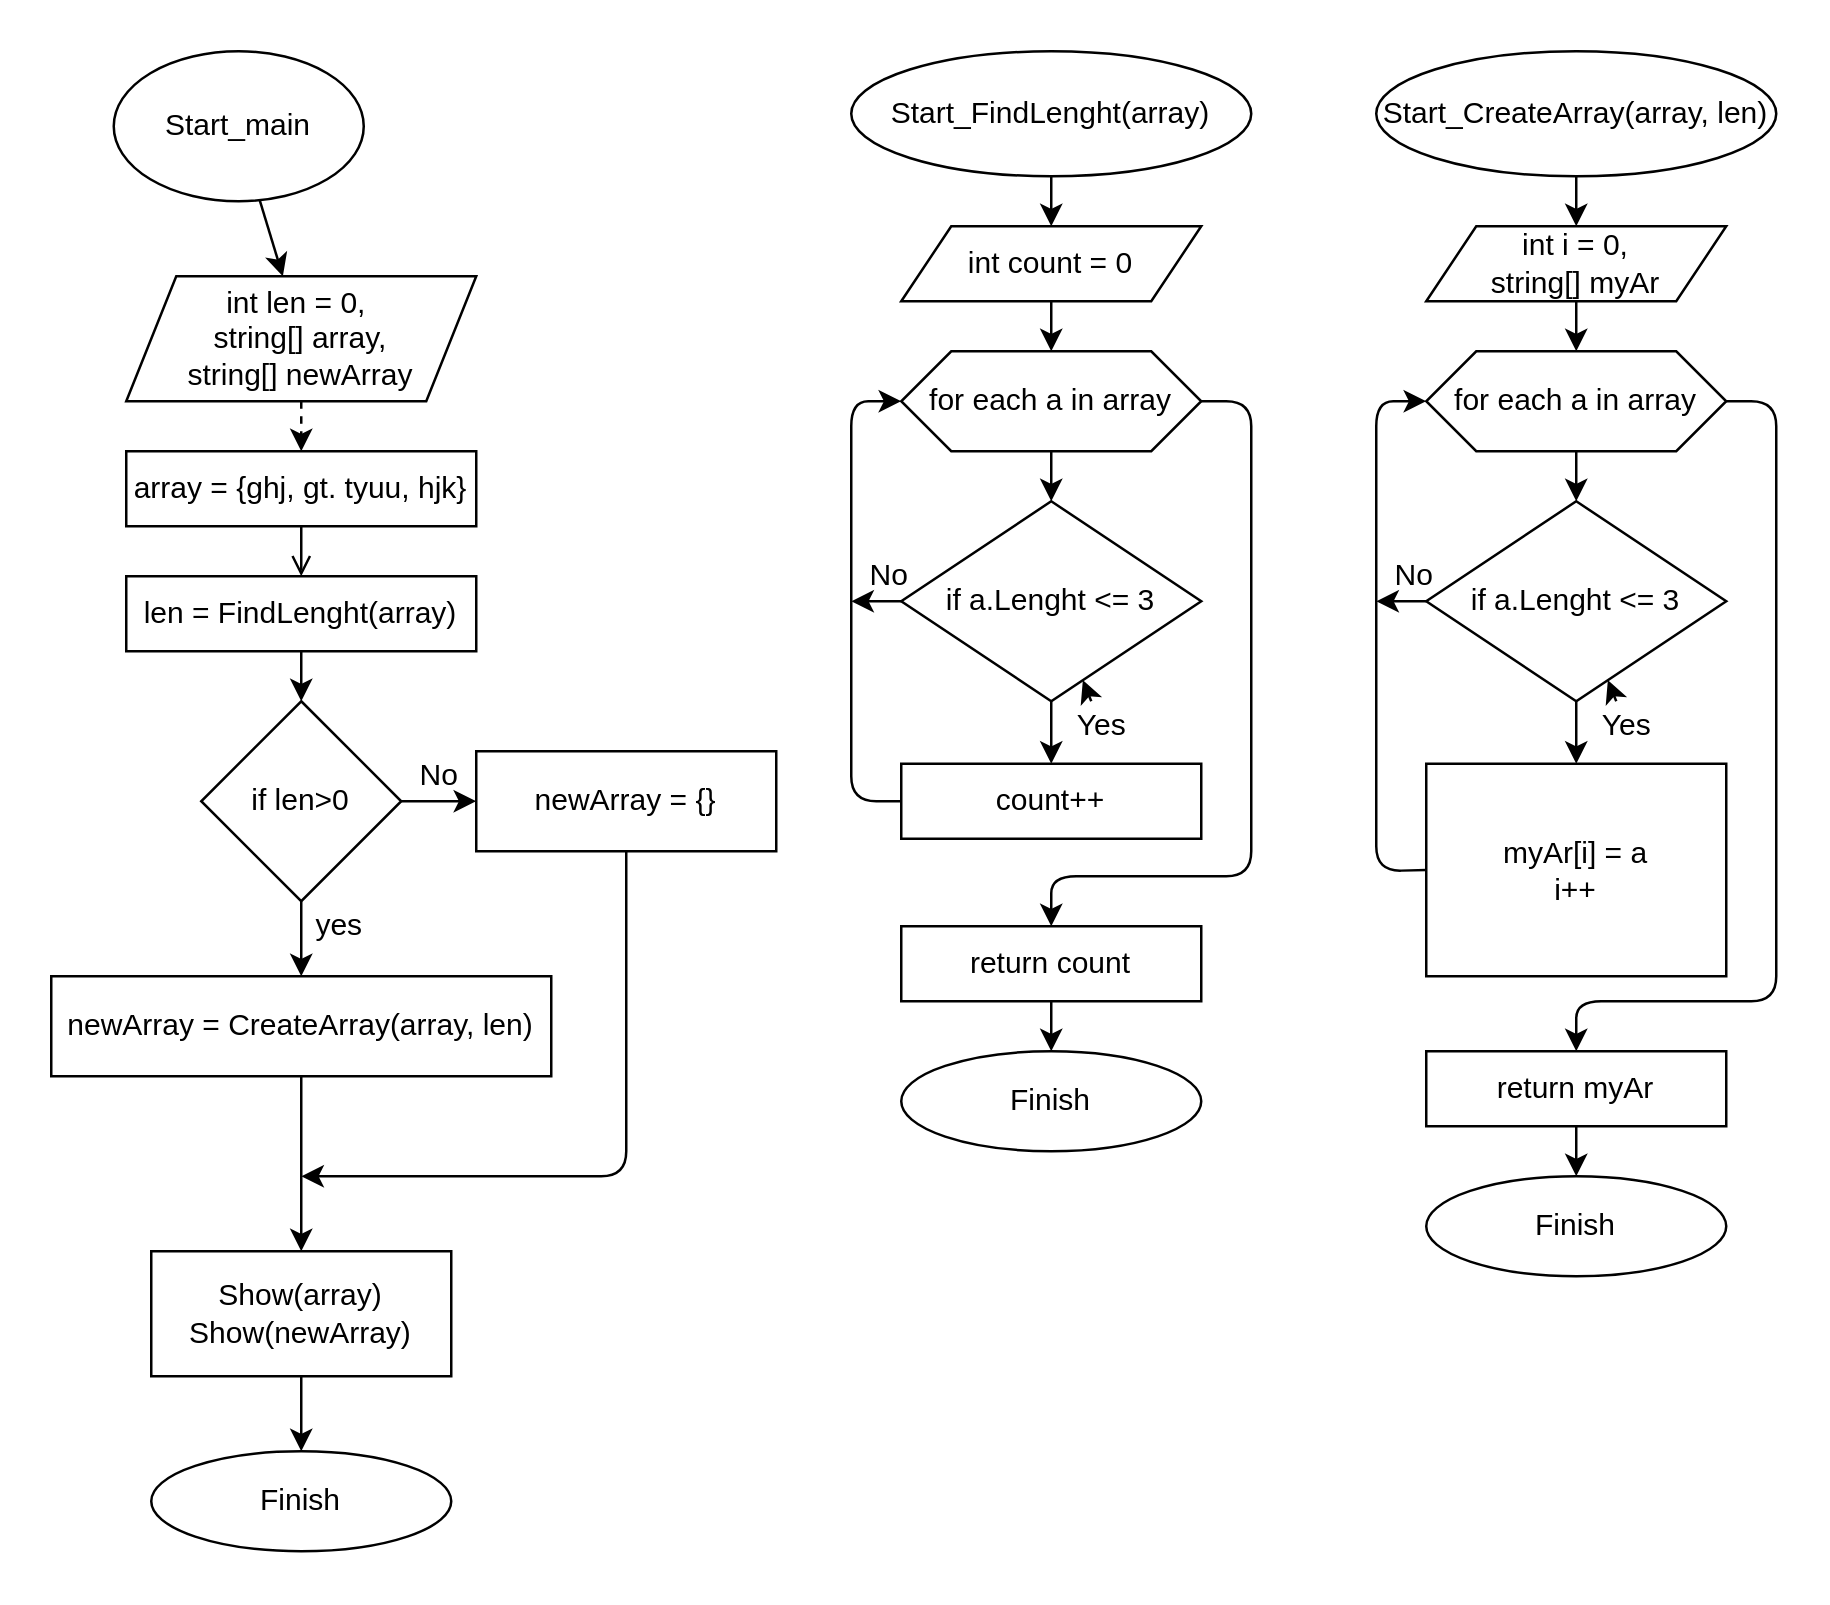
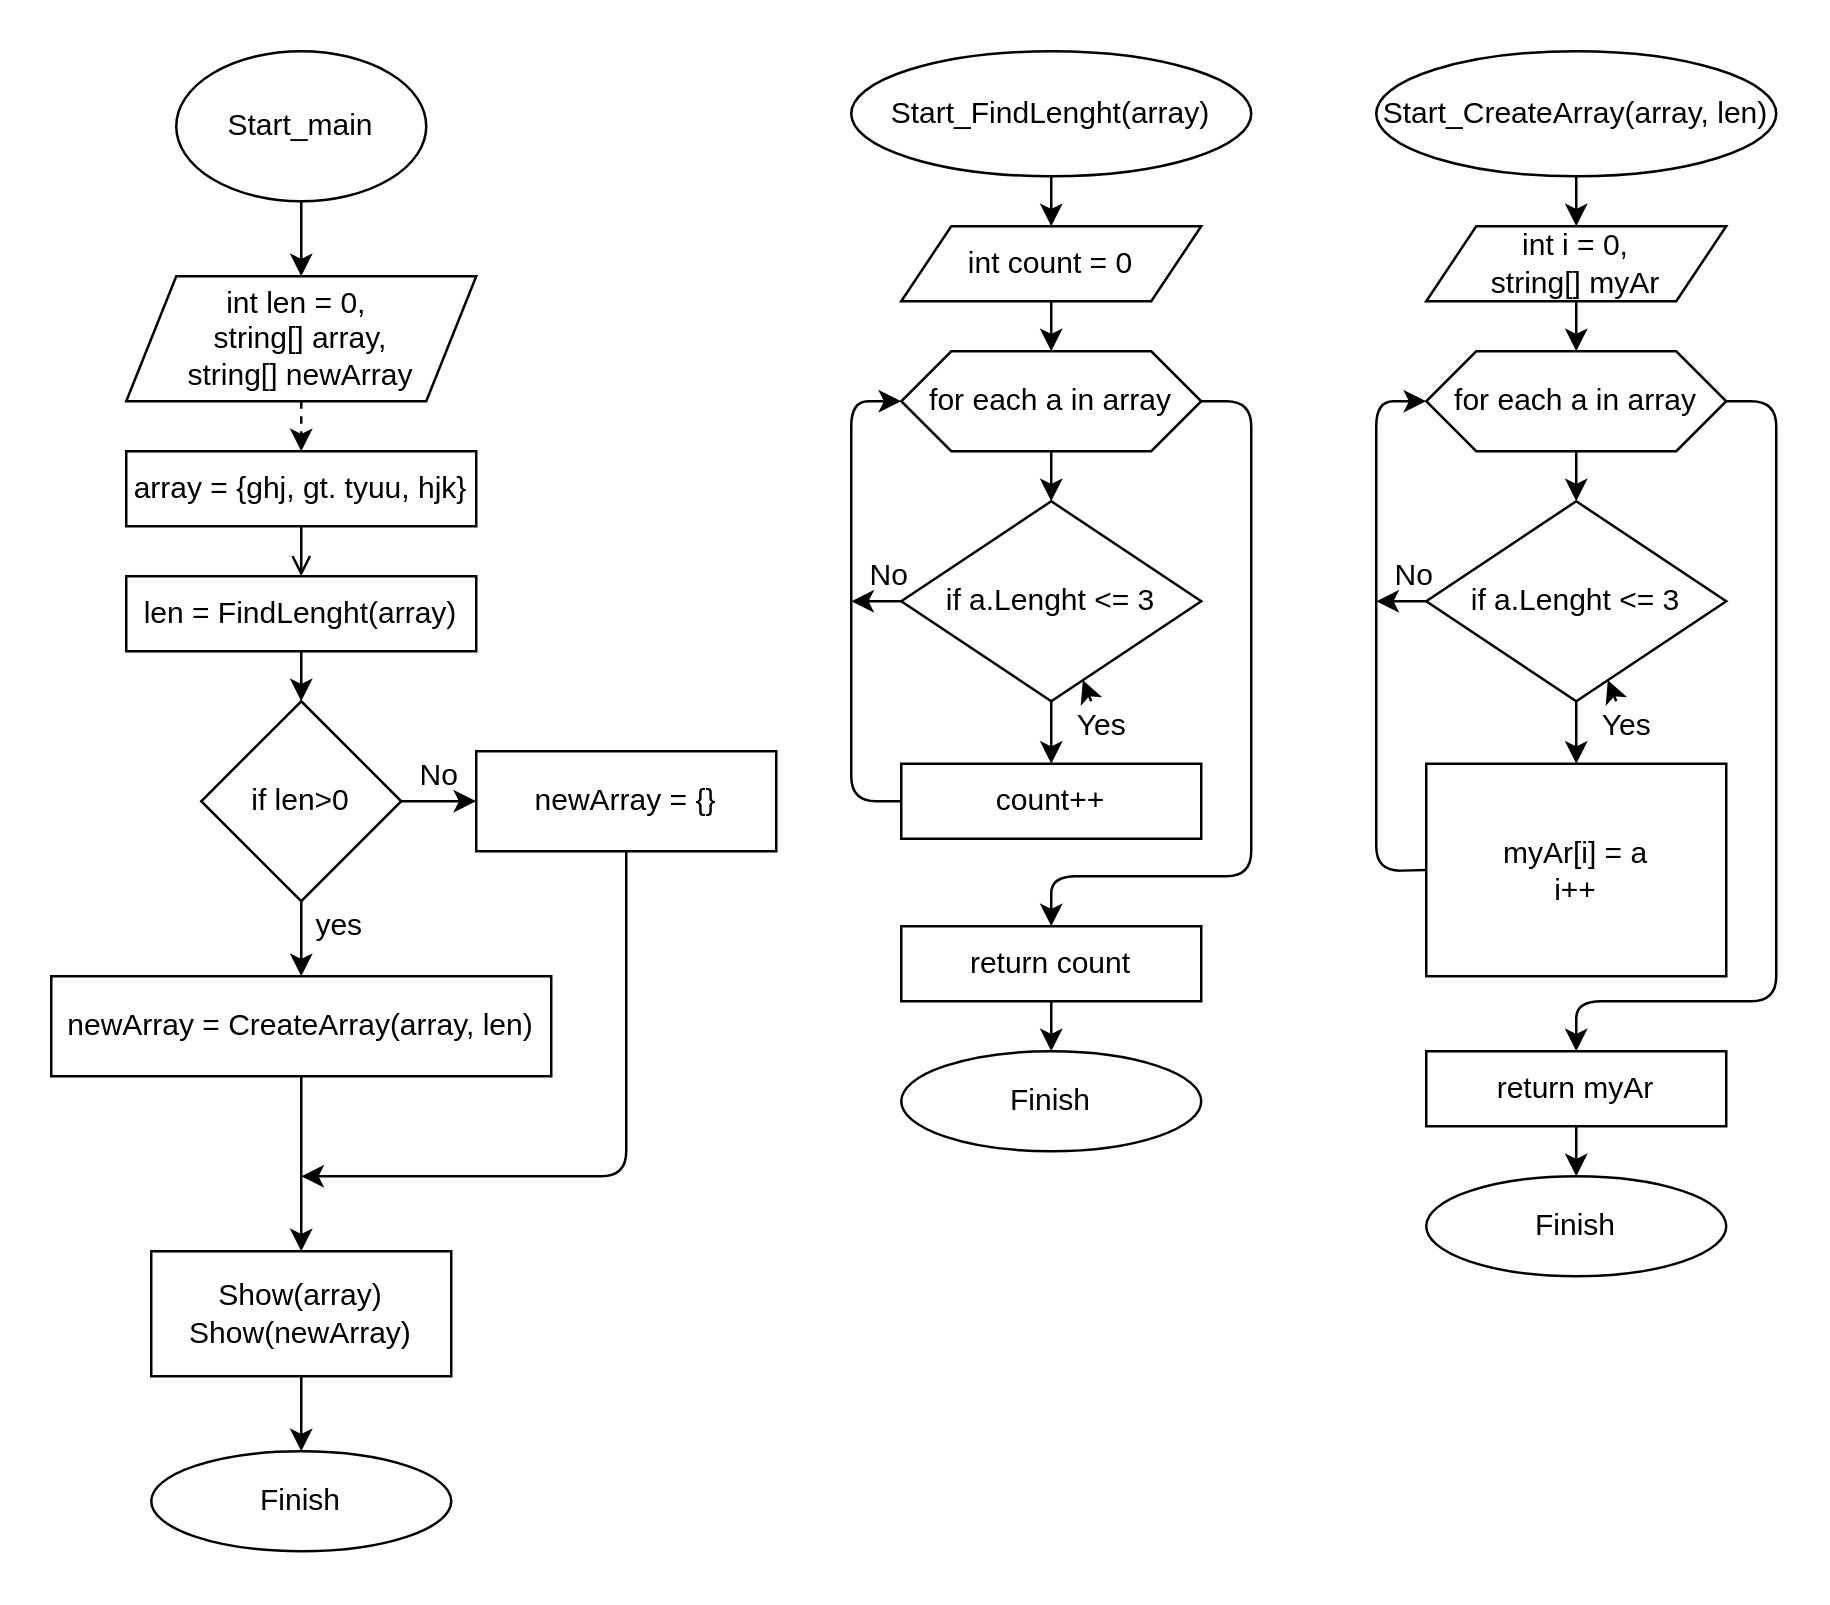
node "Start_main": moved (239, 126) -> (301, 126)
